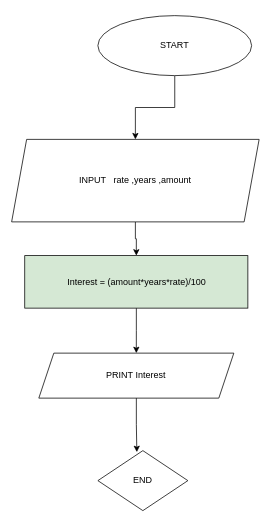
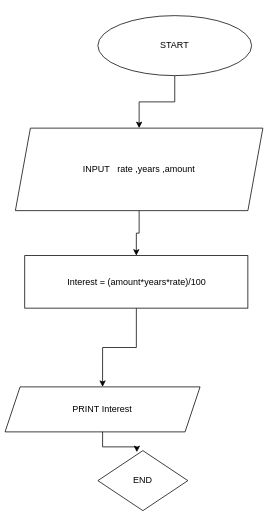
node "INPUT rate ,years ,amount": moved (135, 180) -> (139, 169)
node "Interest = (amount*years*rate)/100": fillcolor #d5e8d4 -> #ffffff
node "PRINT Interest": moved (136, 375) -> (103, 409)
